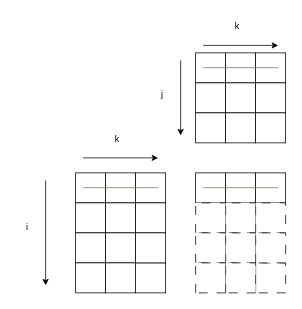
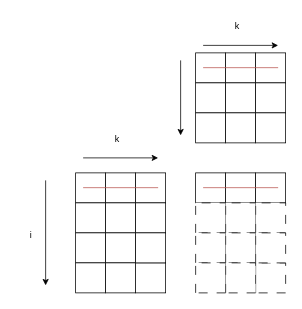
node "j": removed
node "i": moved (27, 228) -> (30, 235)
